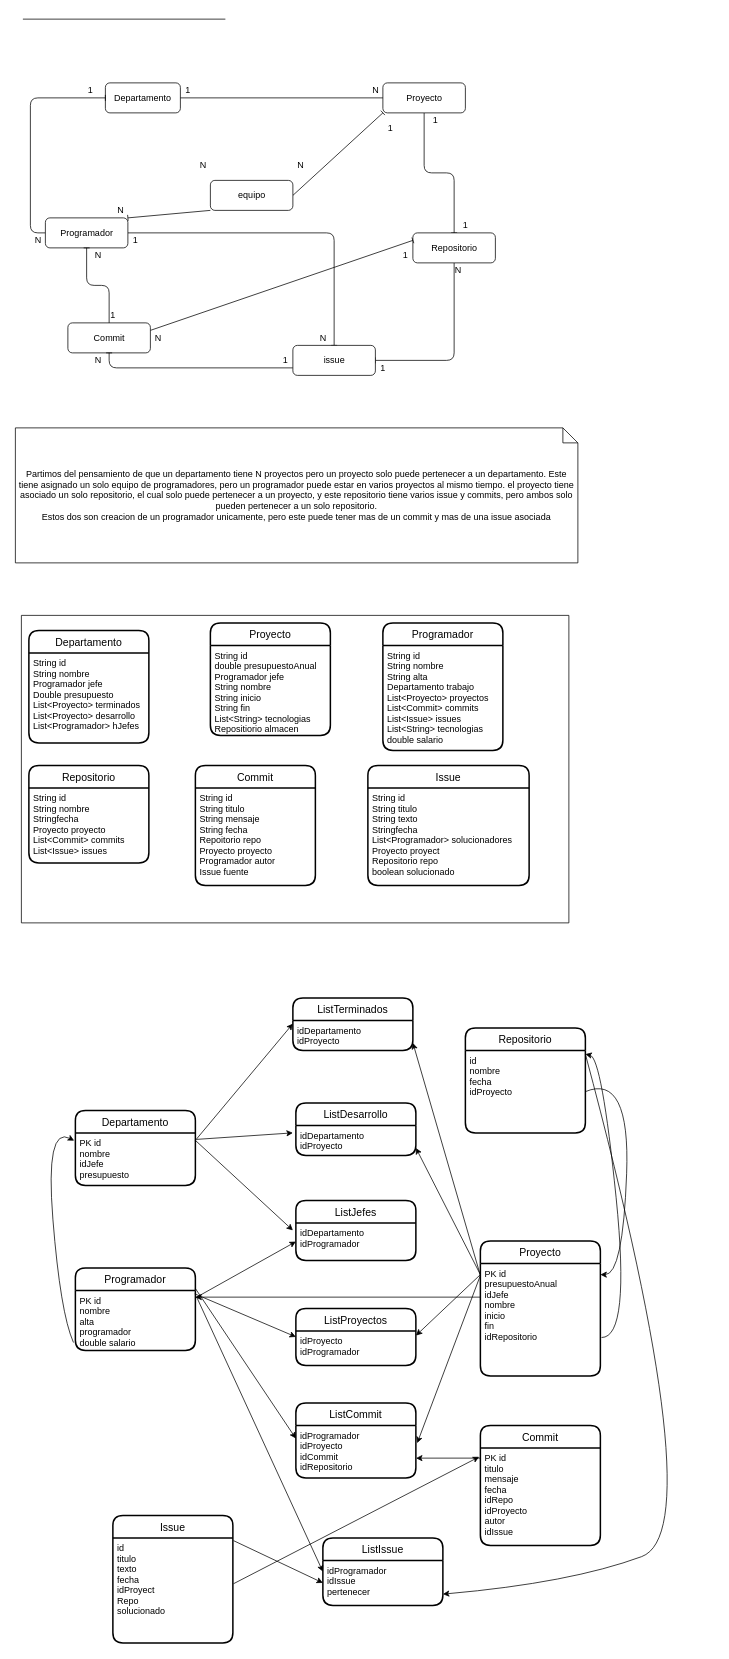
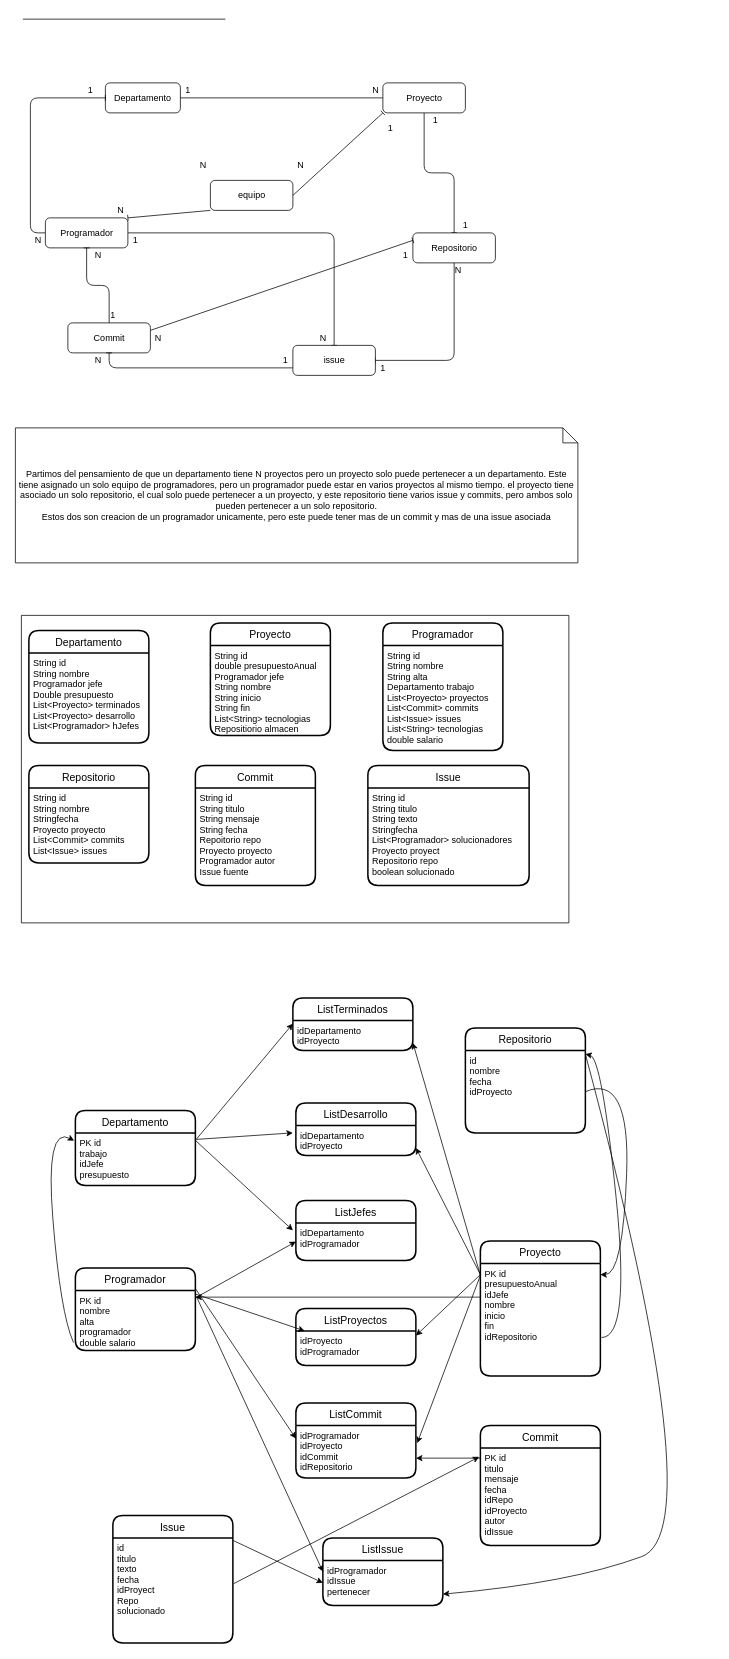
node "PK id nombre idJefe presupuesto": label "PK id nombre idJefe presupuesto" -> "PK id trabajo idJefe presupuesto"
edge "PK id nombre alta programador double salario" -> "ListProyectos": now "PK id nombre alta programador double salario" -> "idProyecto idProgramador"
